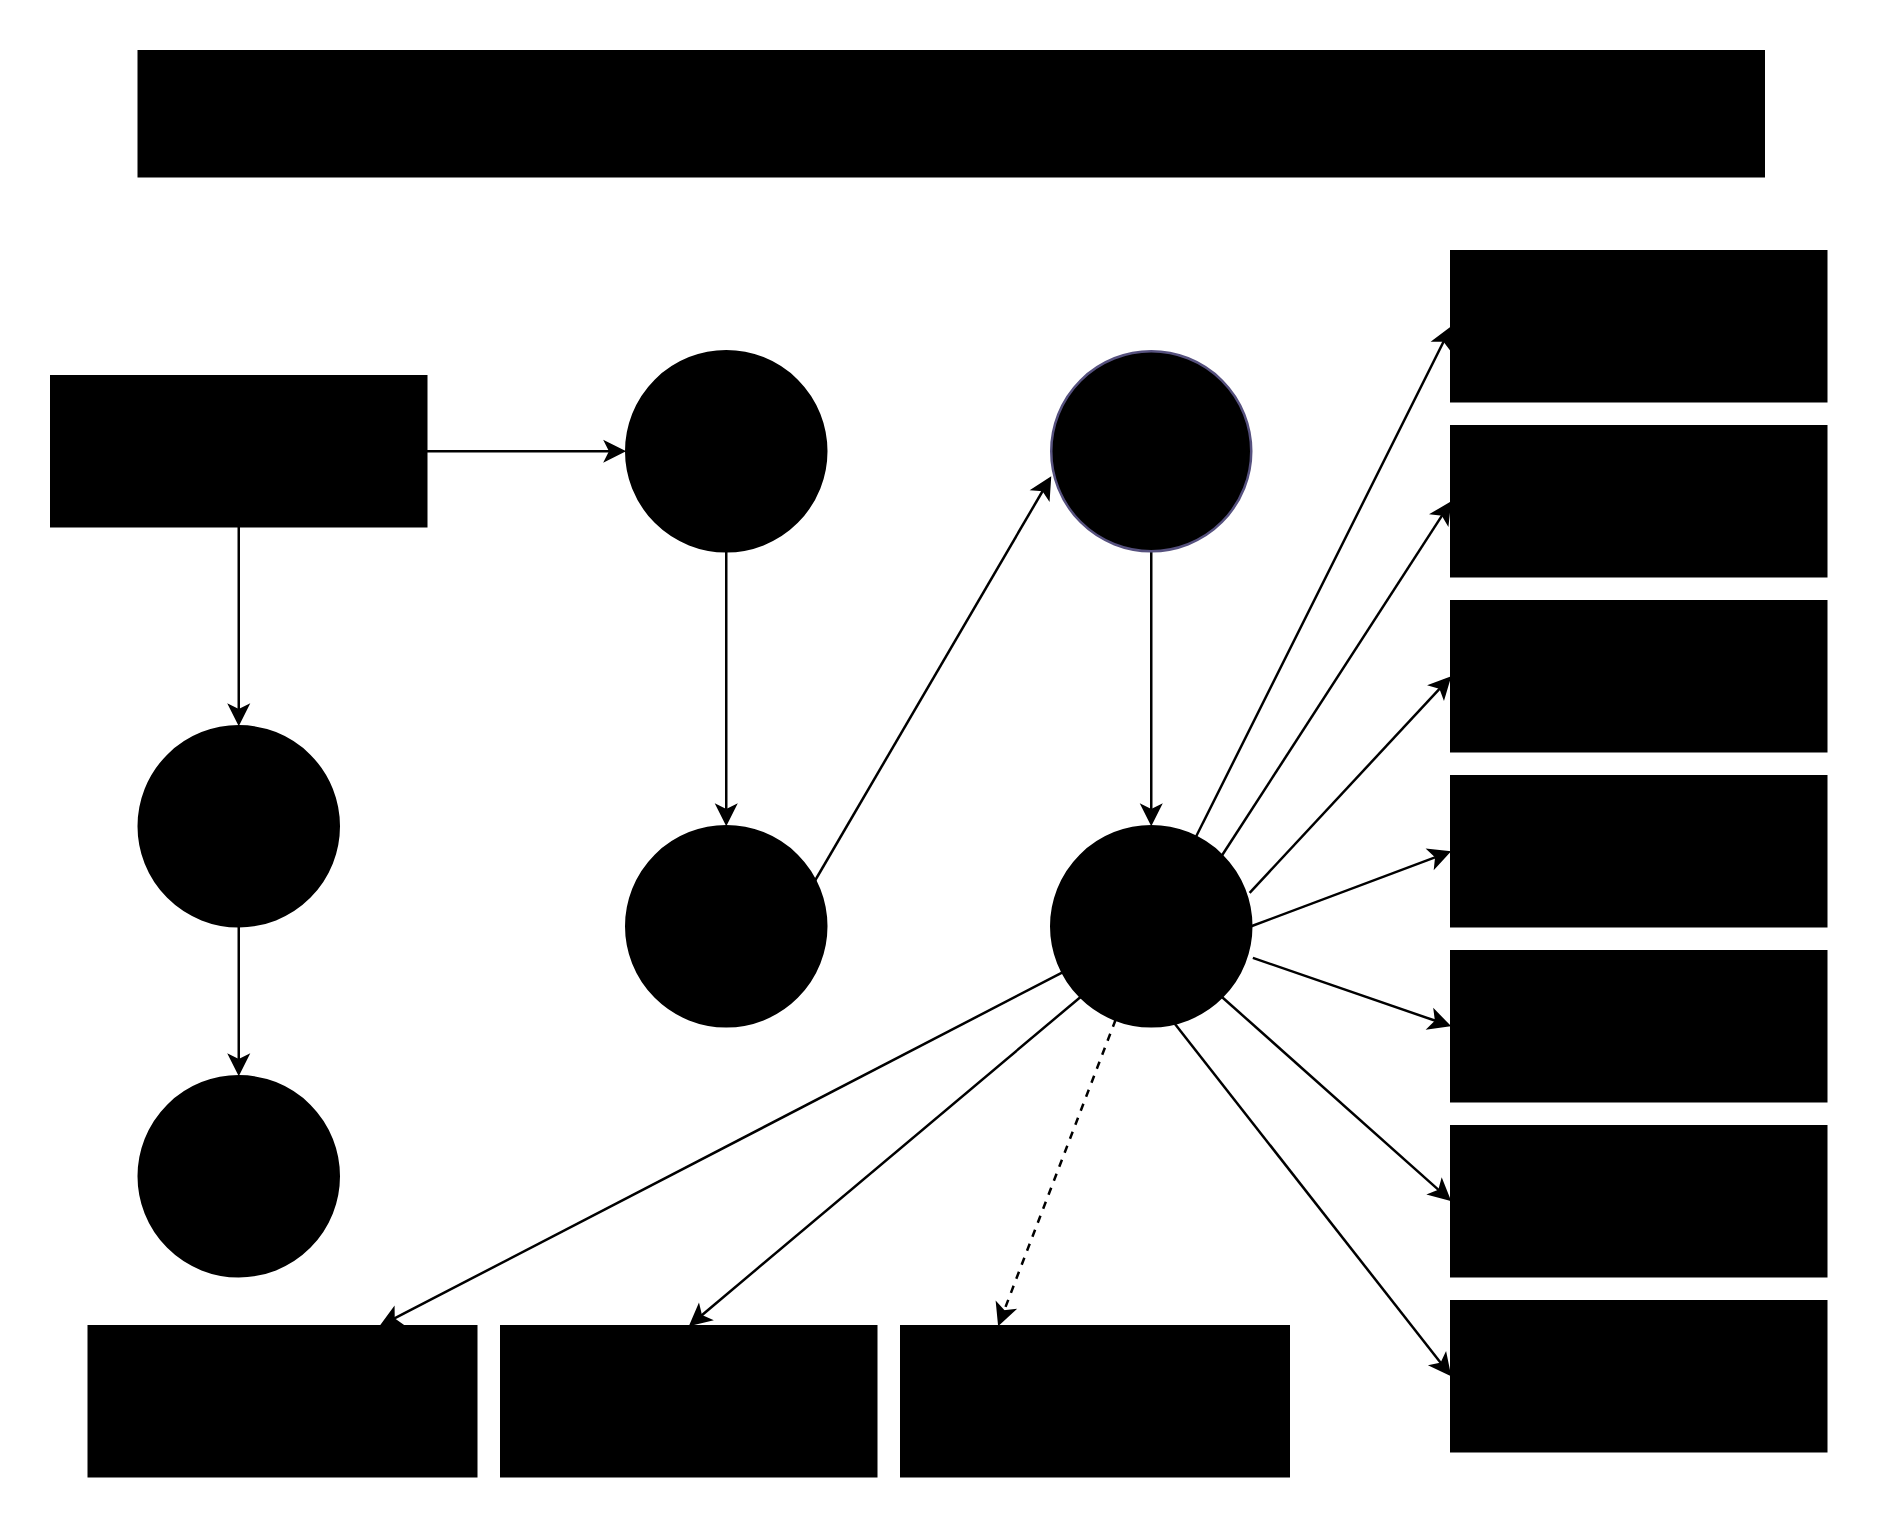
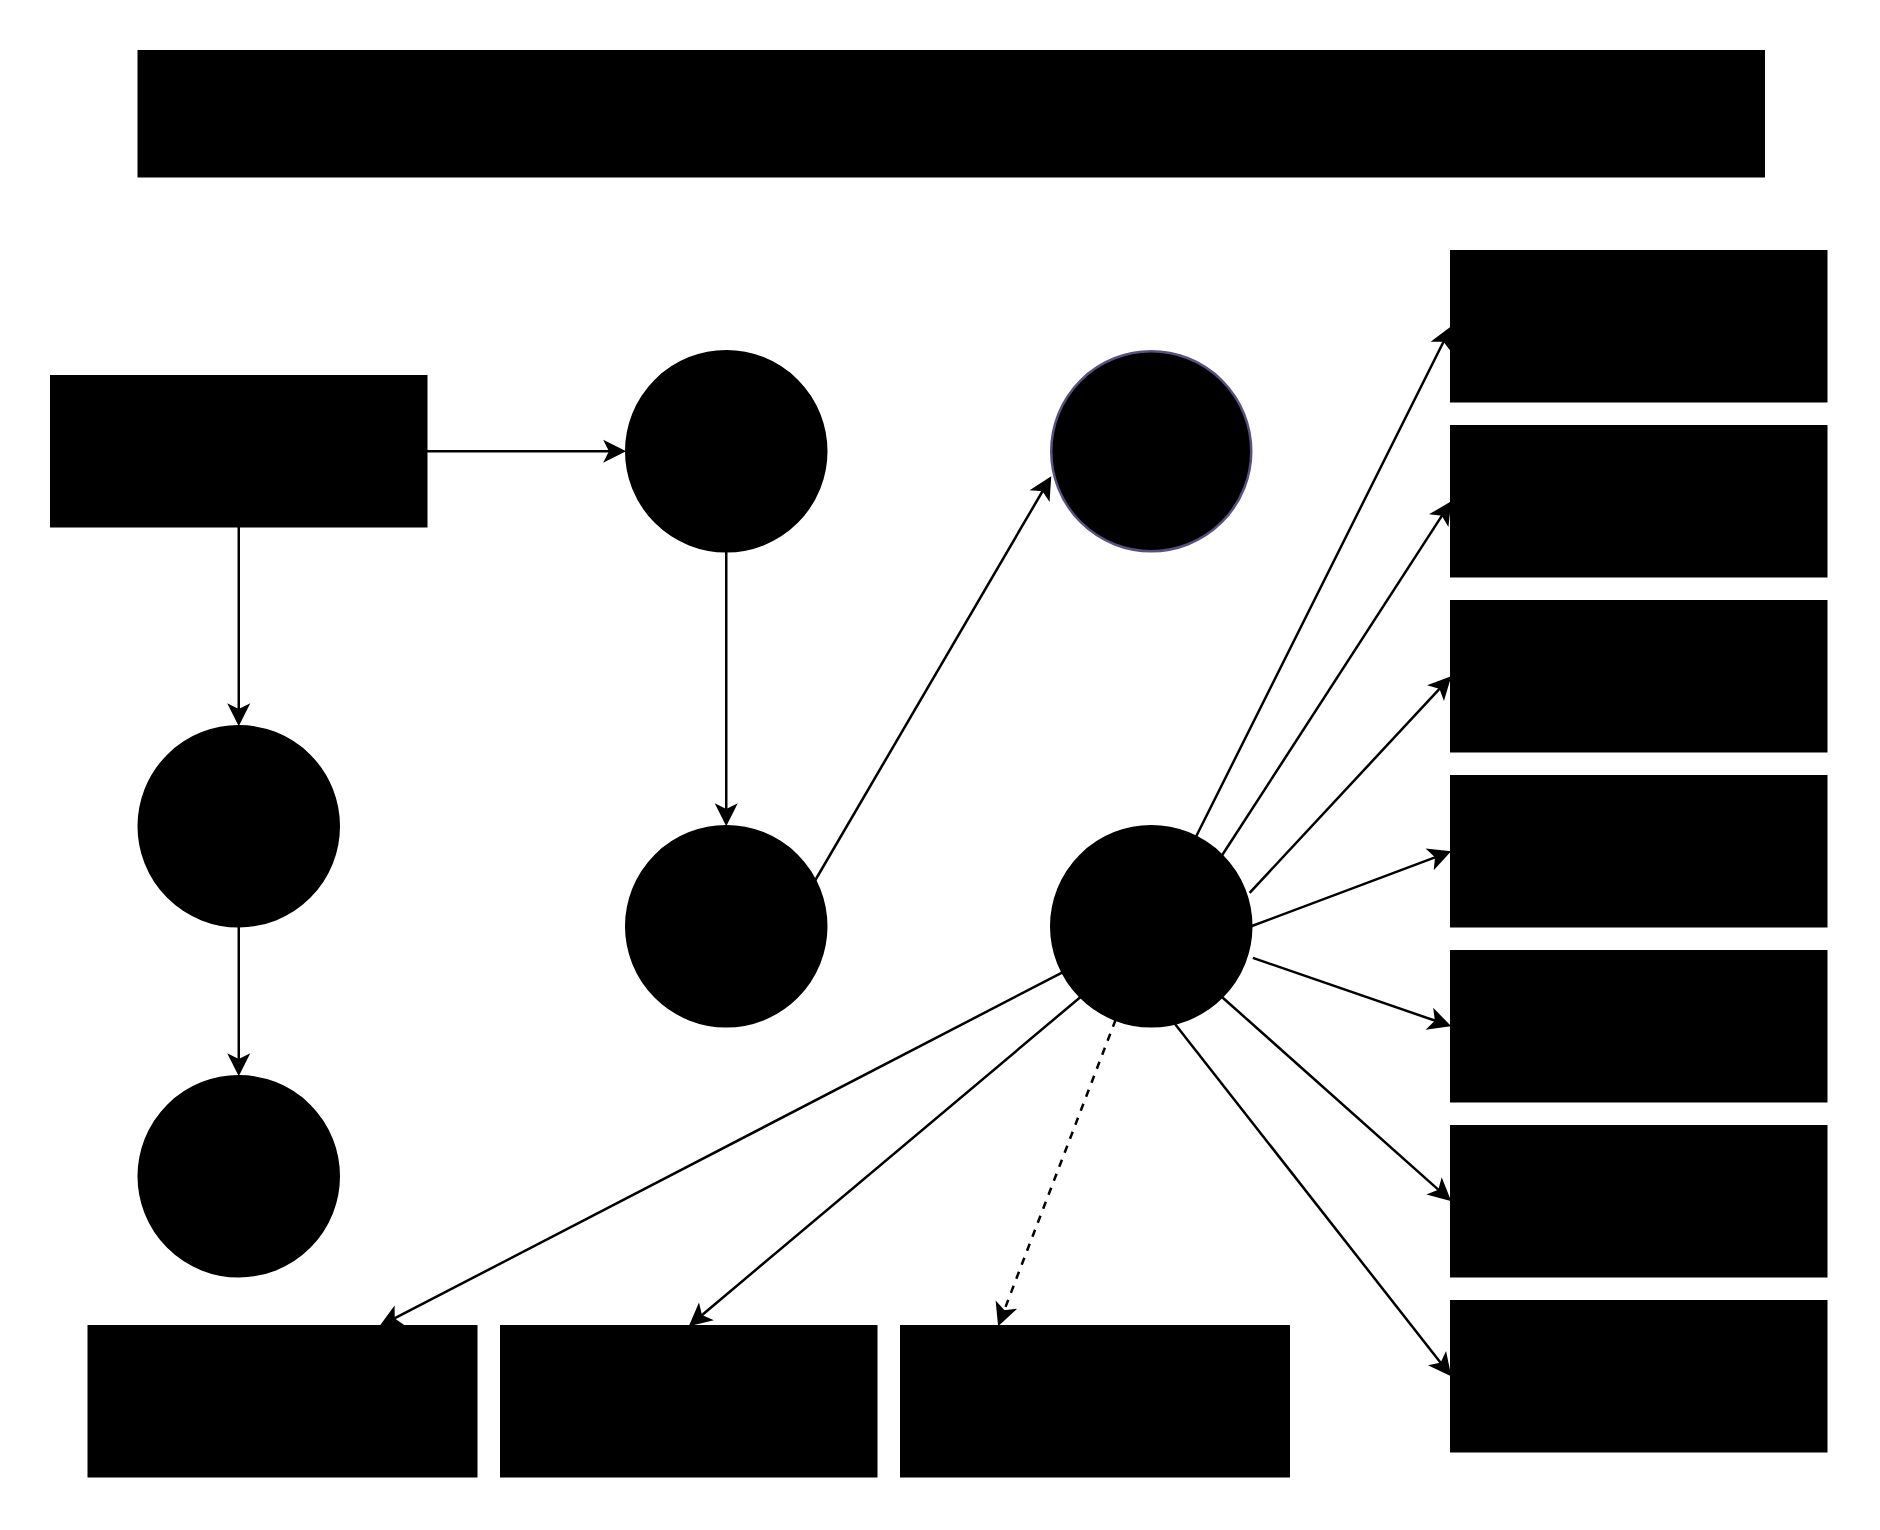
edge "Check Roles of Permission" -> "Manage Modules": removed
